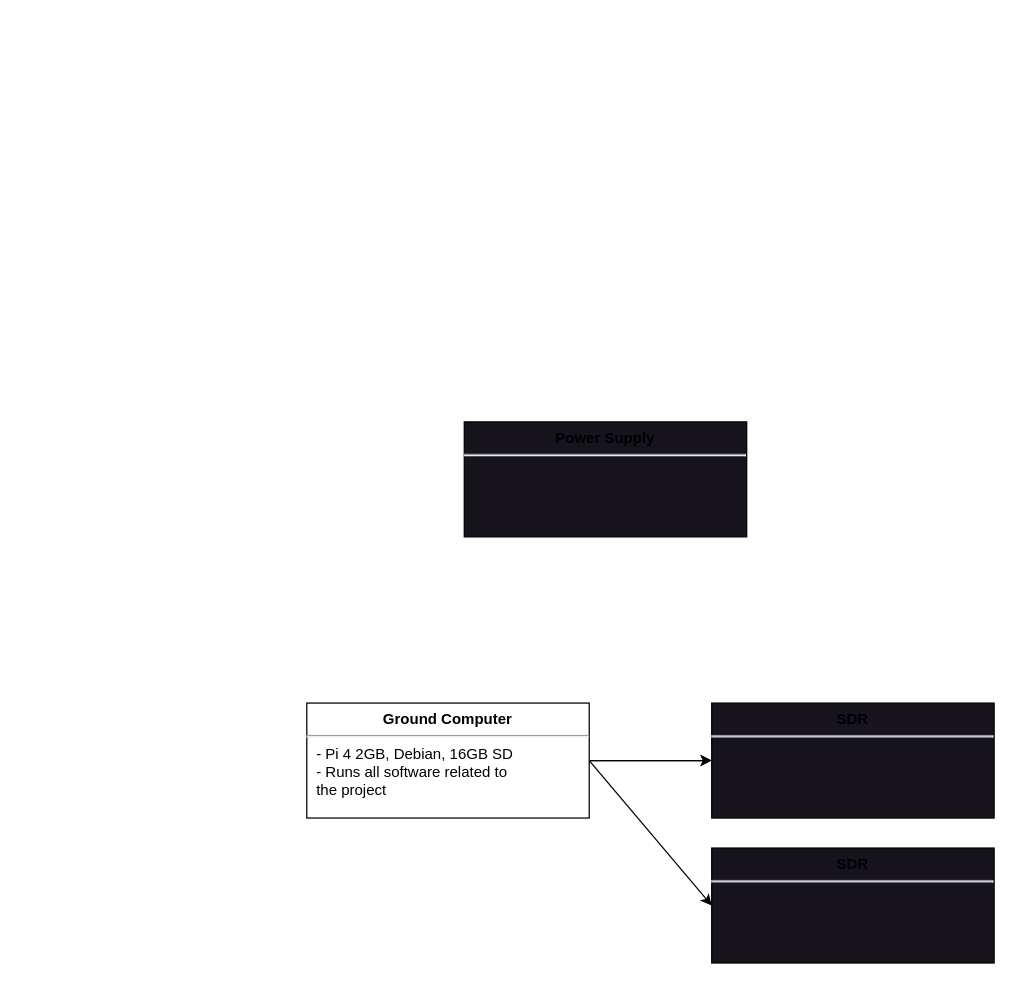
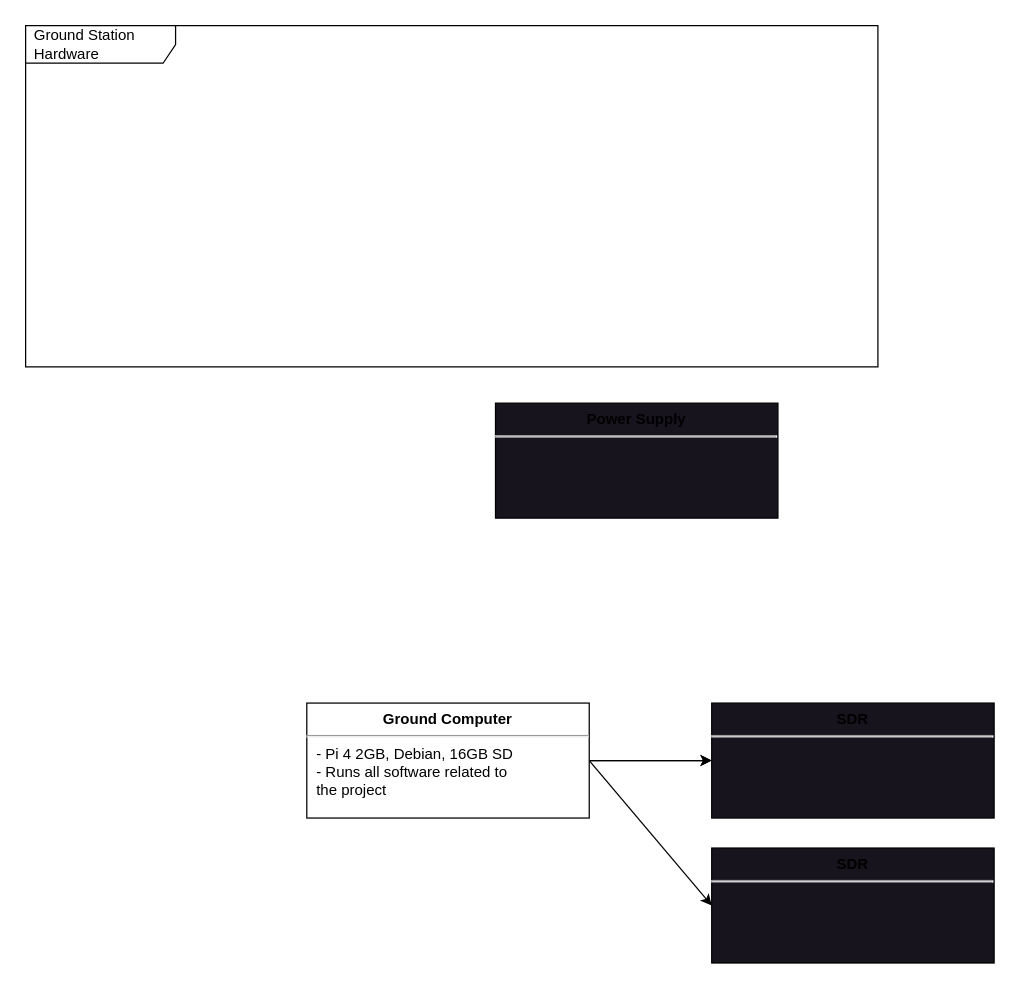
node "Ground Station Hardware": added
node "Power Supply": moved (606, 479) -> (637, 461)
